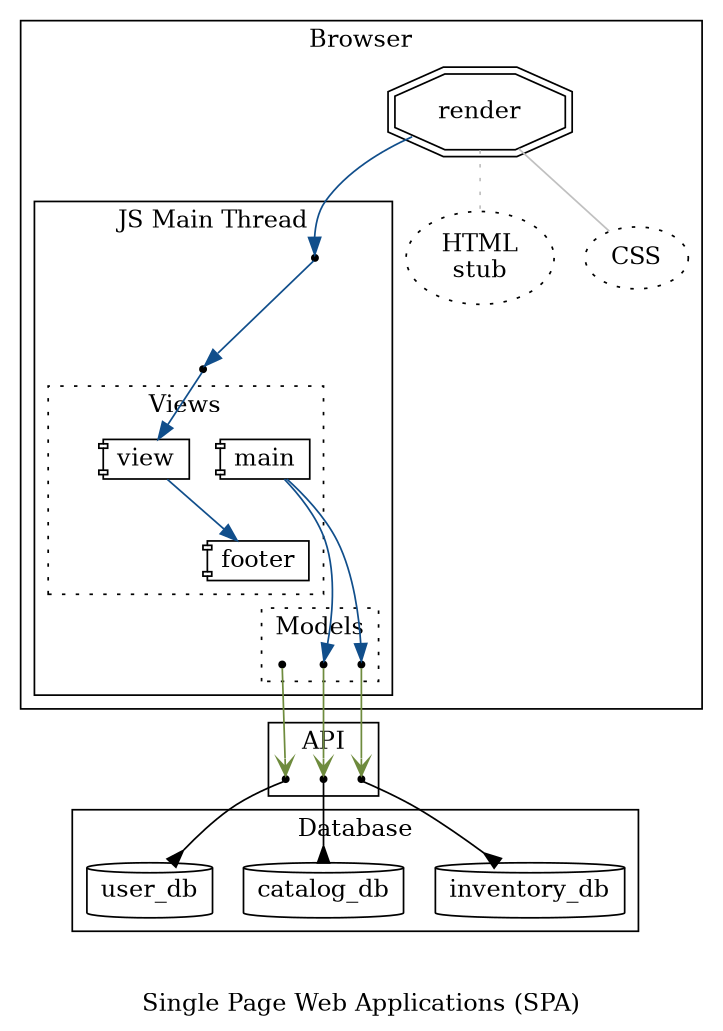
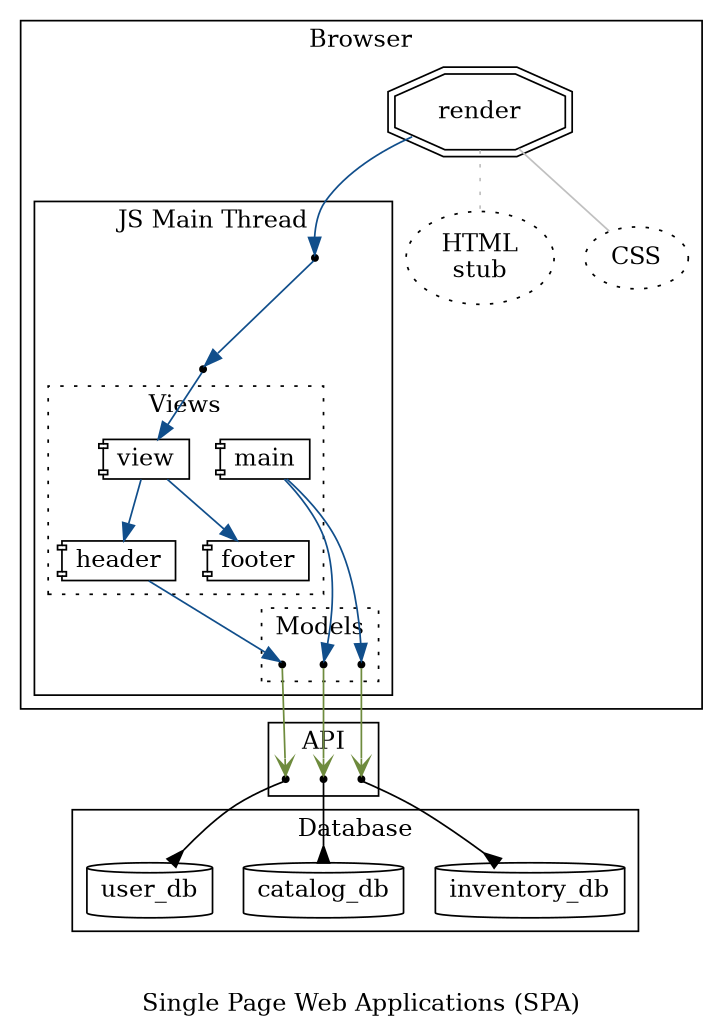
node "header": added
